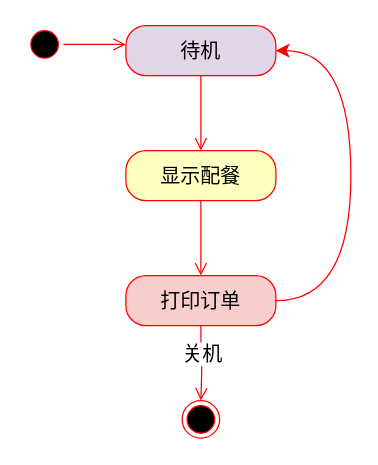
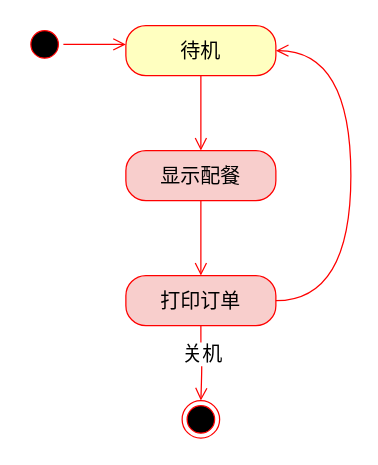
node "待机": fillcolor #e1d5e7 -> #ffffc0
edge "打印订单" -> "待机": arrowhead classic -> open
node "显示配餐": fillcolor #ffffc0 -> #f8cecc
